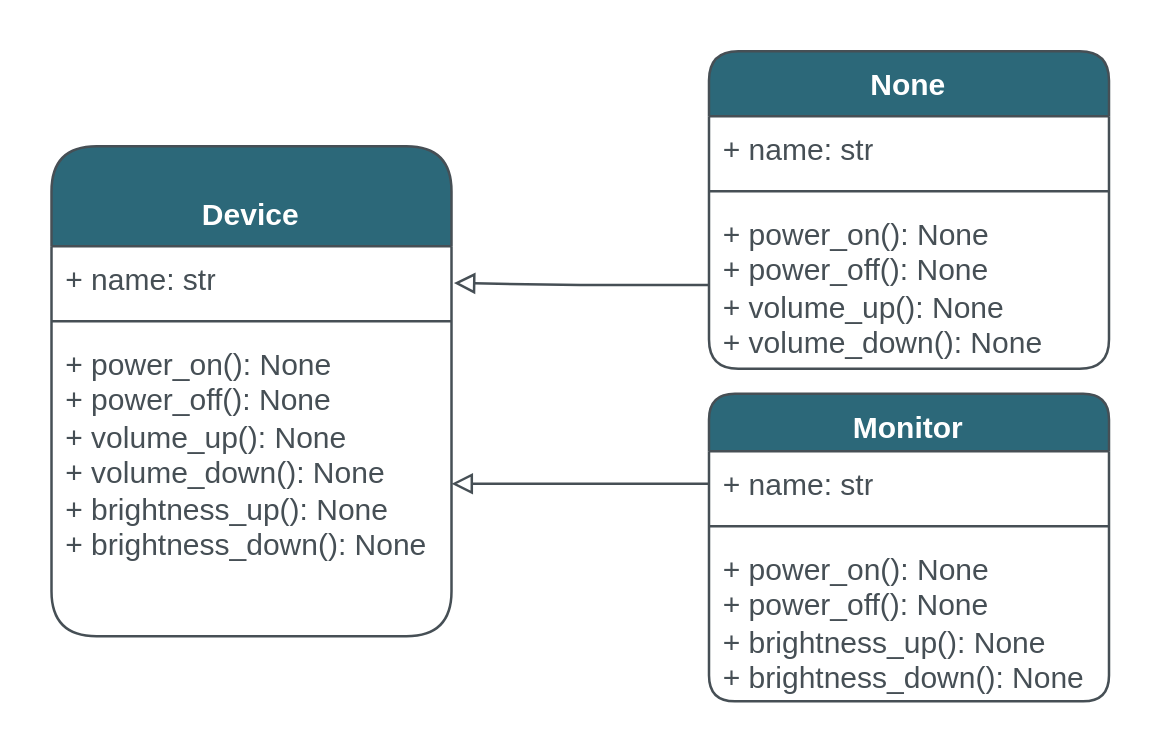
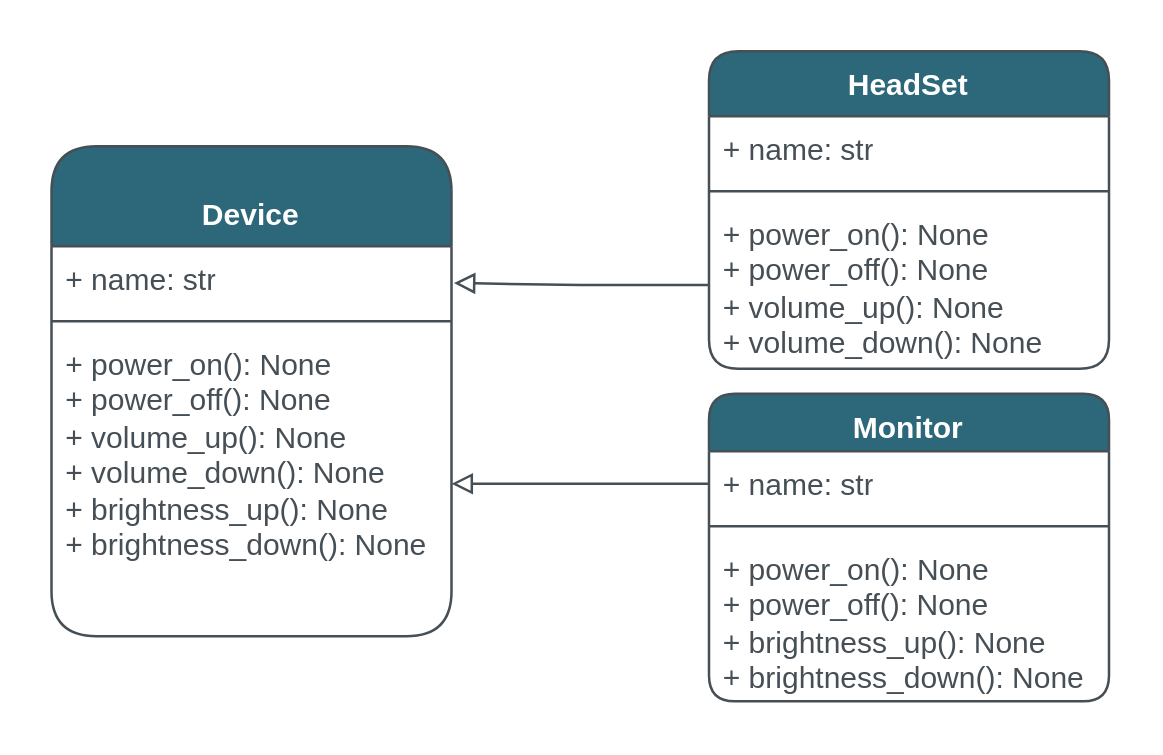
node "None": label "None" -> "HeadSet"
